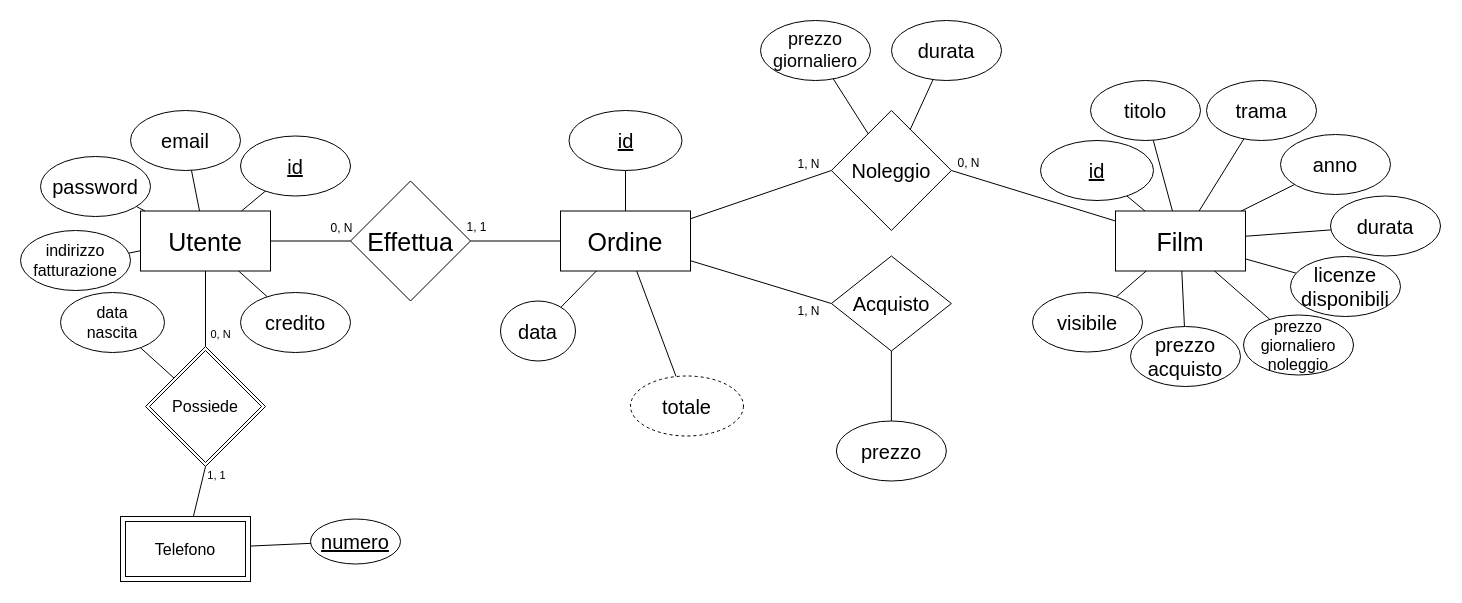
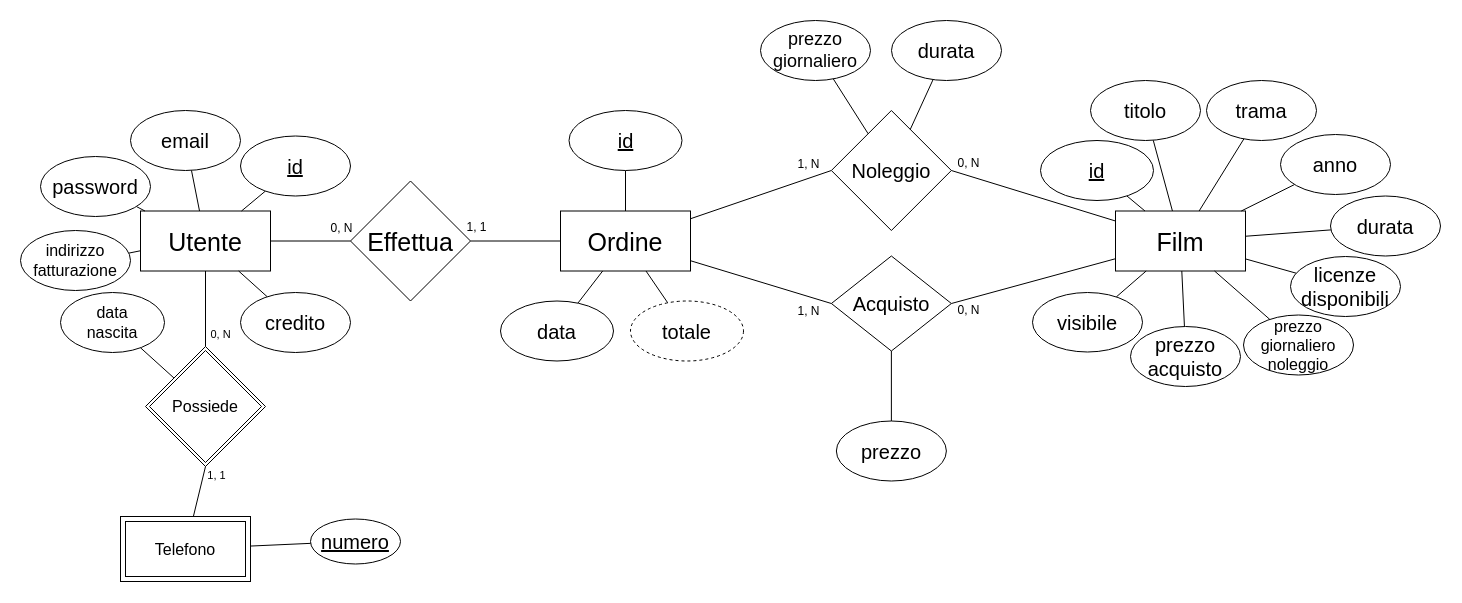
edge "Film" -- "Acquisto": added, label "0, N"
node "data": size 75x60 -> 113x60
node "totale": moved (687, 406) -> (687, 331)
